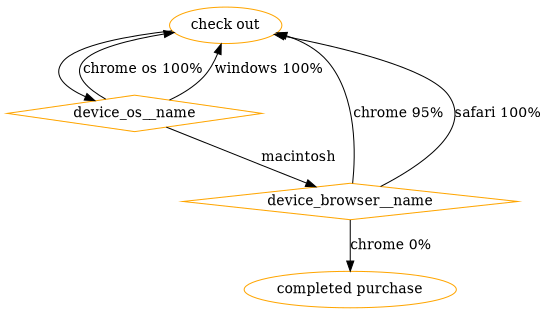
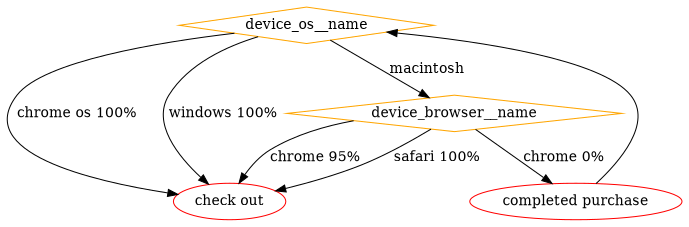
node "check out": color orange -> red
edge "check out" -> "device_os__name": now "completed purchase" -> "device_os__name"
node "completed purchase": color orange -> red
